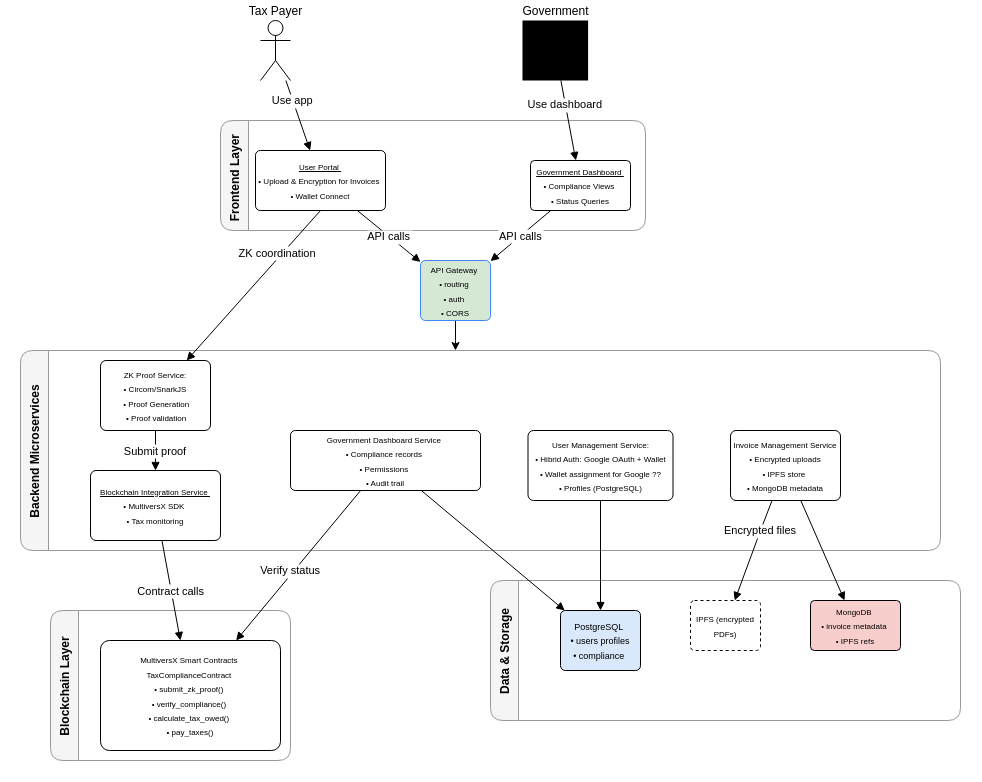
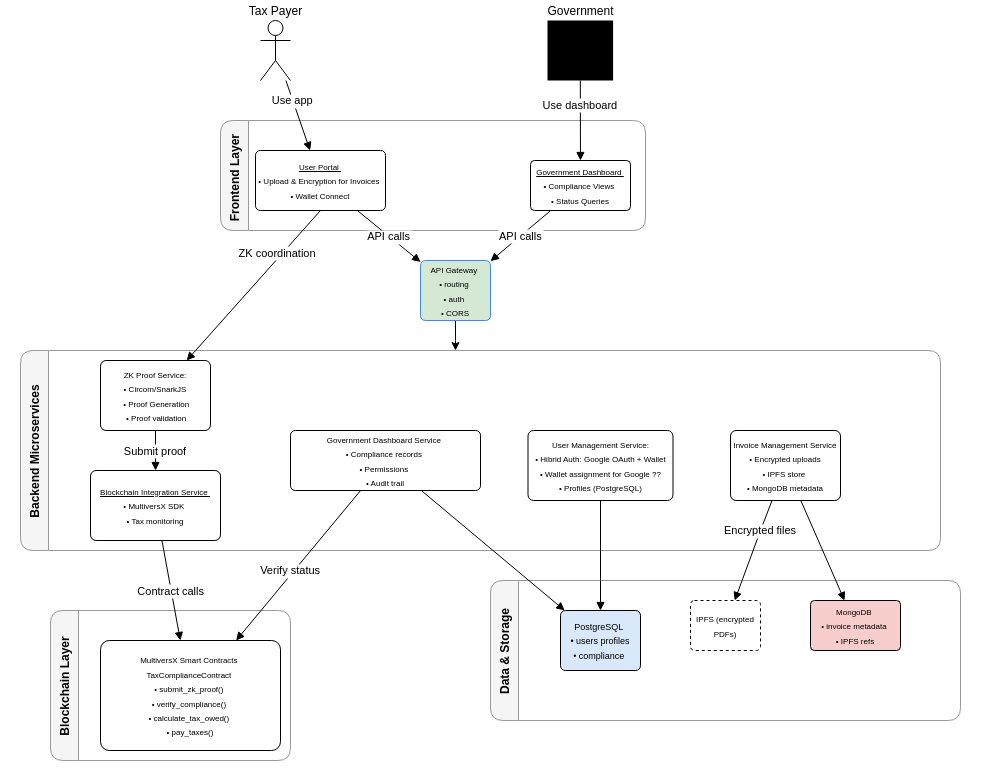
node "Government": moved (555, 51) -> (580, 51)
